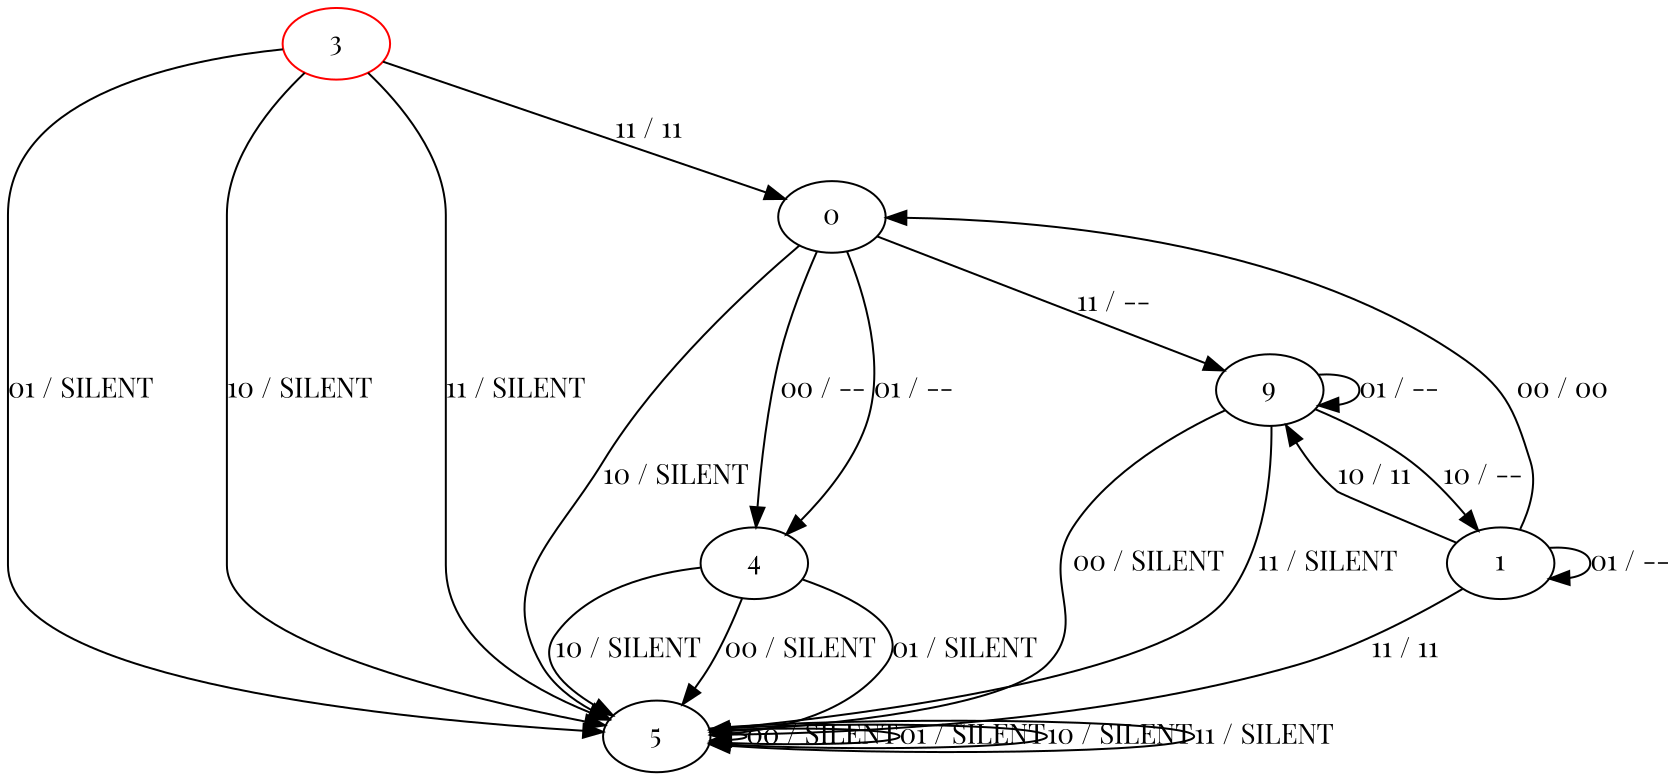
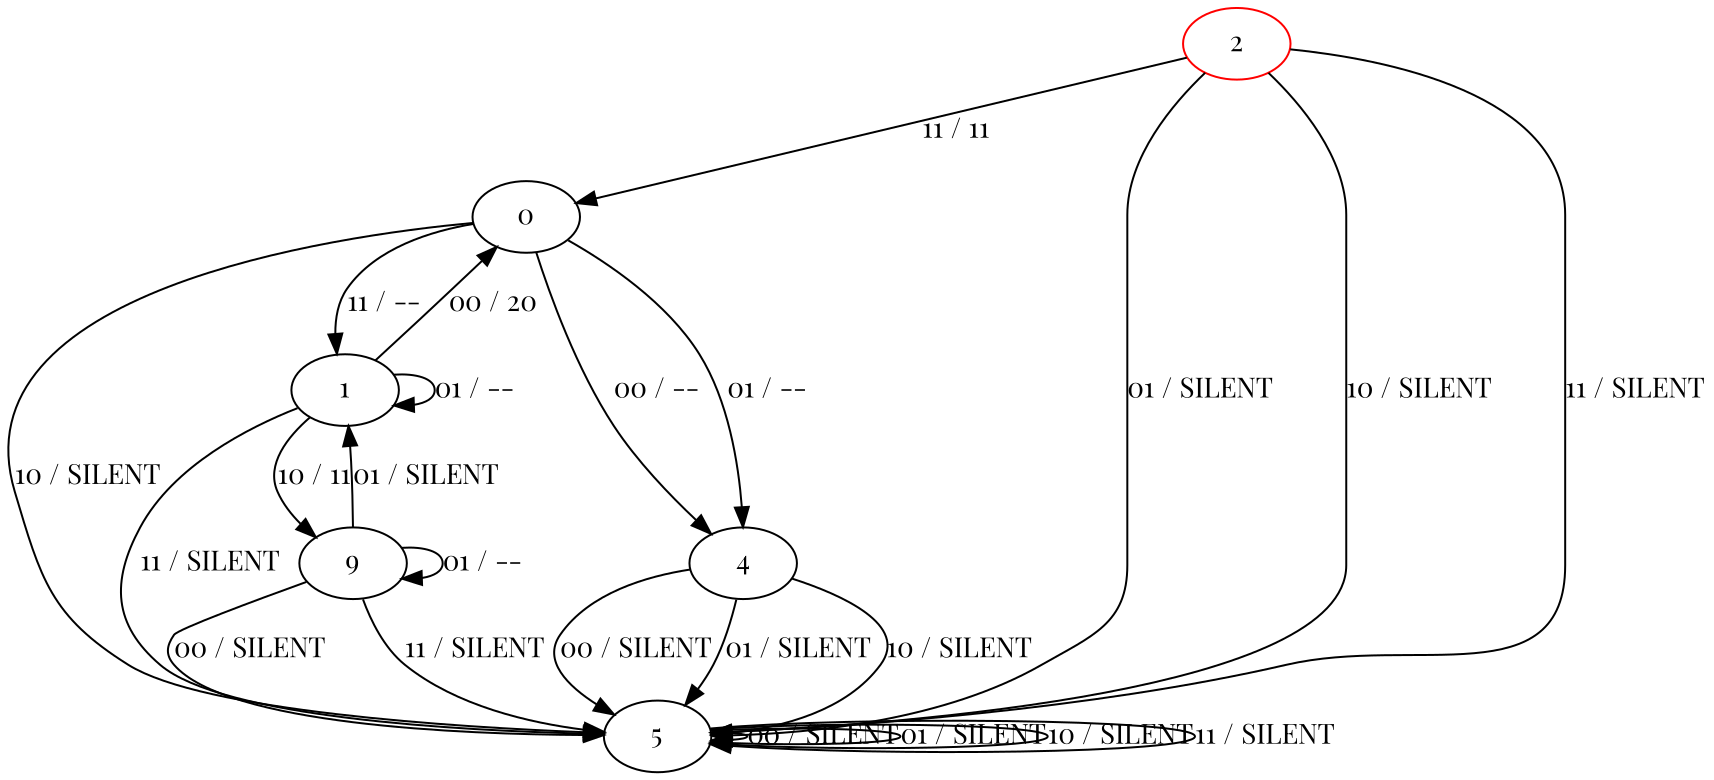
node "3": label "3" -> "2"
edge "0" -> "9": now "0" -> "1"
edge "1" -> "0": label "00 / 00" -> "00 / 20"
edge "9" -> "1": label "10 / --" -> "01 / SILENT"
edge "1" -> "5": label "11 / 11" -> "11 / SILENT"
